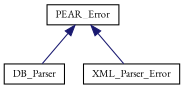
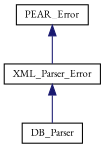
edge "DB_Parser" -> "PEAR_Error": now "DB_Parser" -> "XML_Parser_Error"
